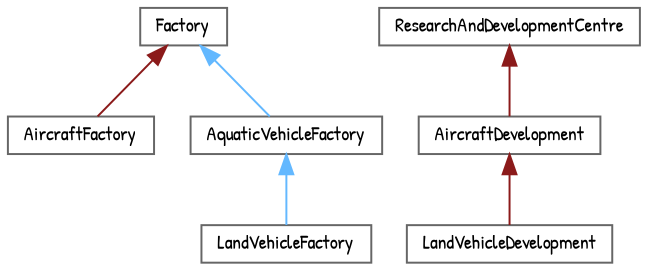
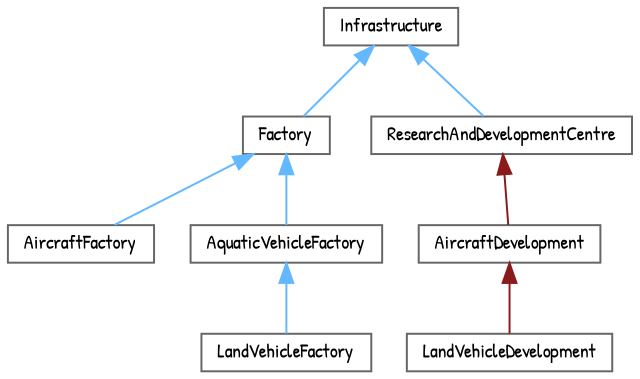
node "Infrastructure": added
edge "AircraftFactory" -> "Factory": color firebrick4 -> steelblue1
